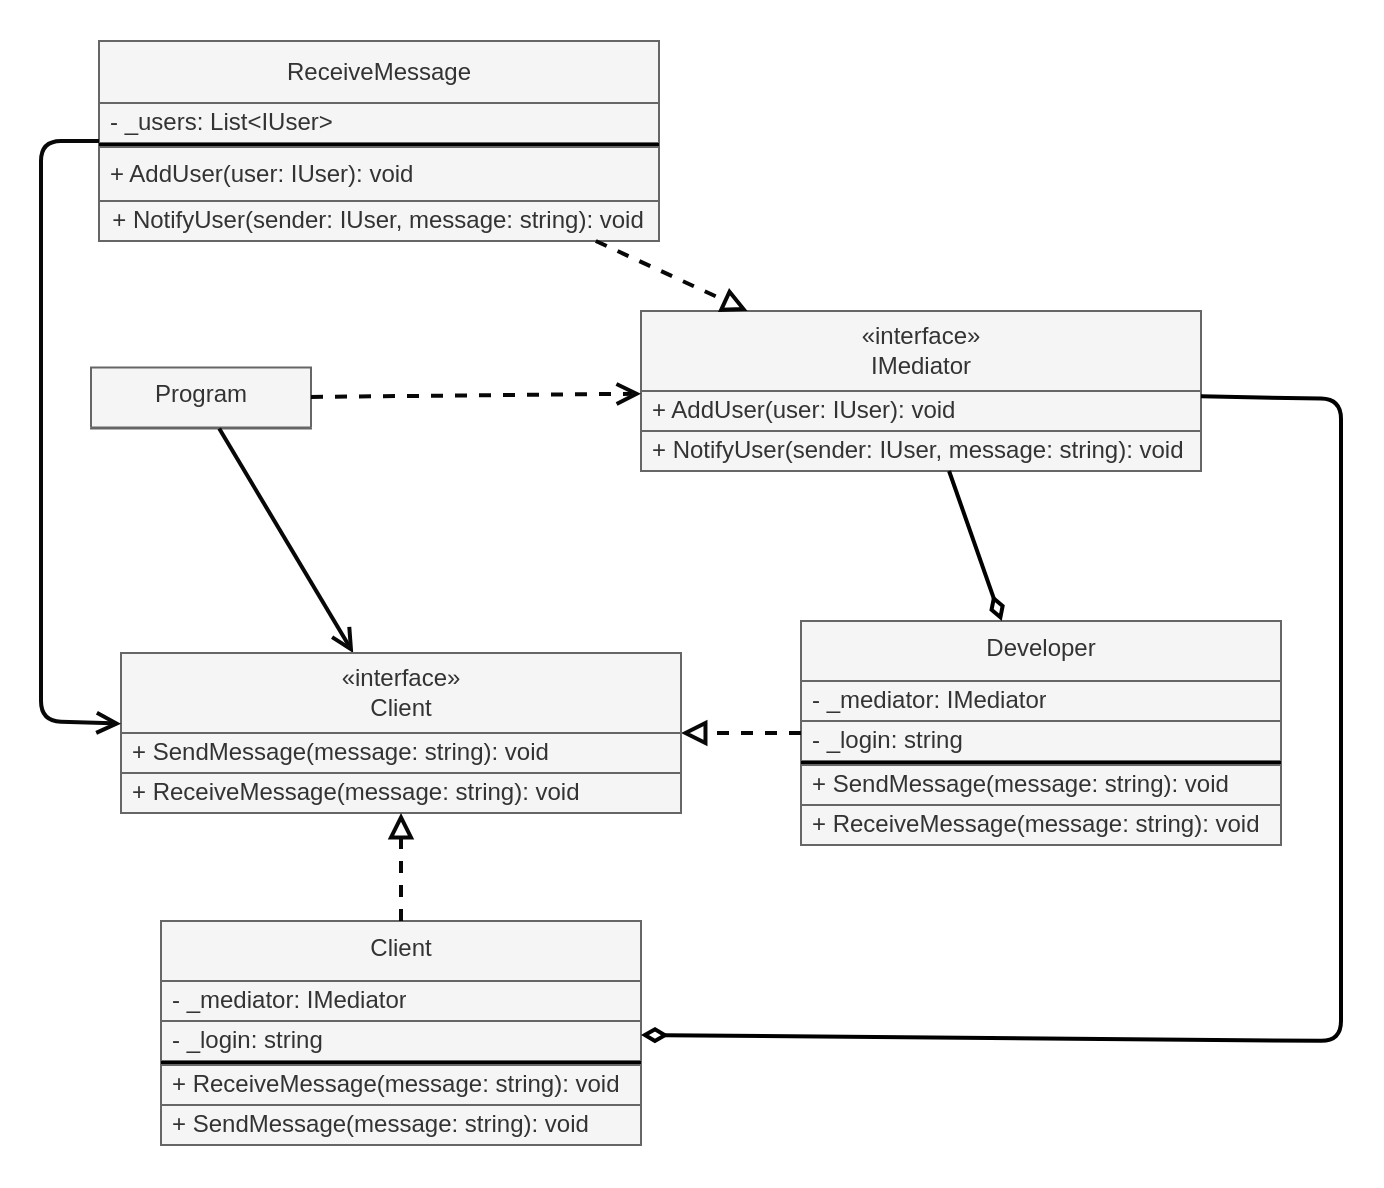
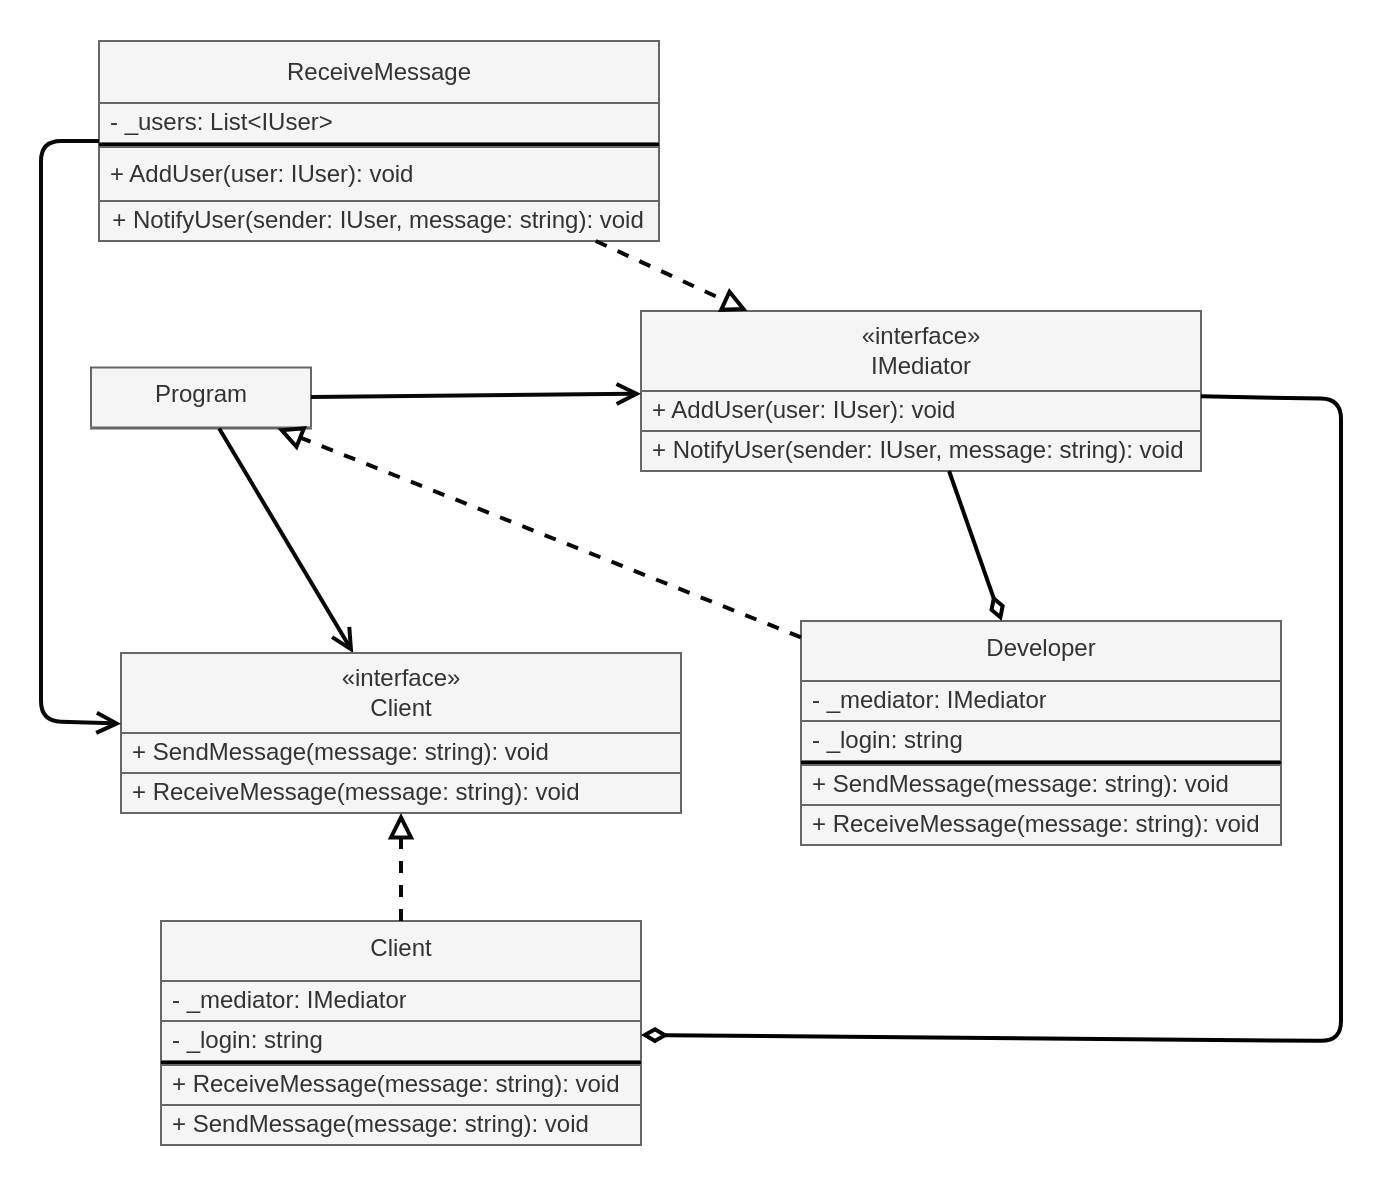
edge "Program" -> "«interface»IMediator": style dashed -> solid
edge "Developer" -> "«interface»Client": now "Developer" -> "Program"
